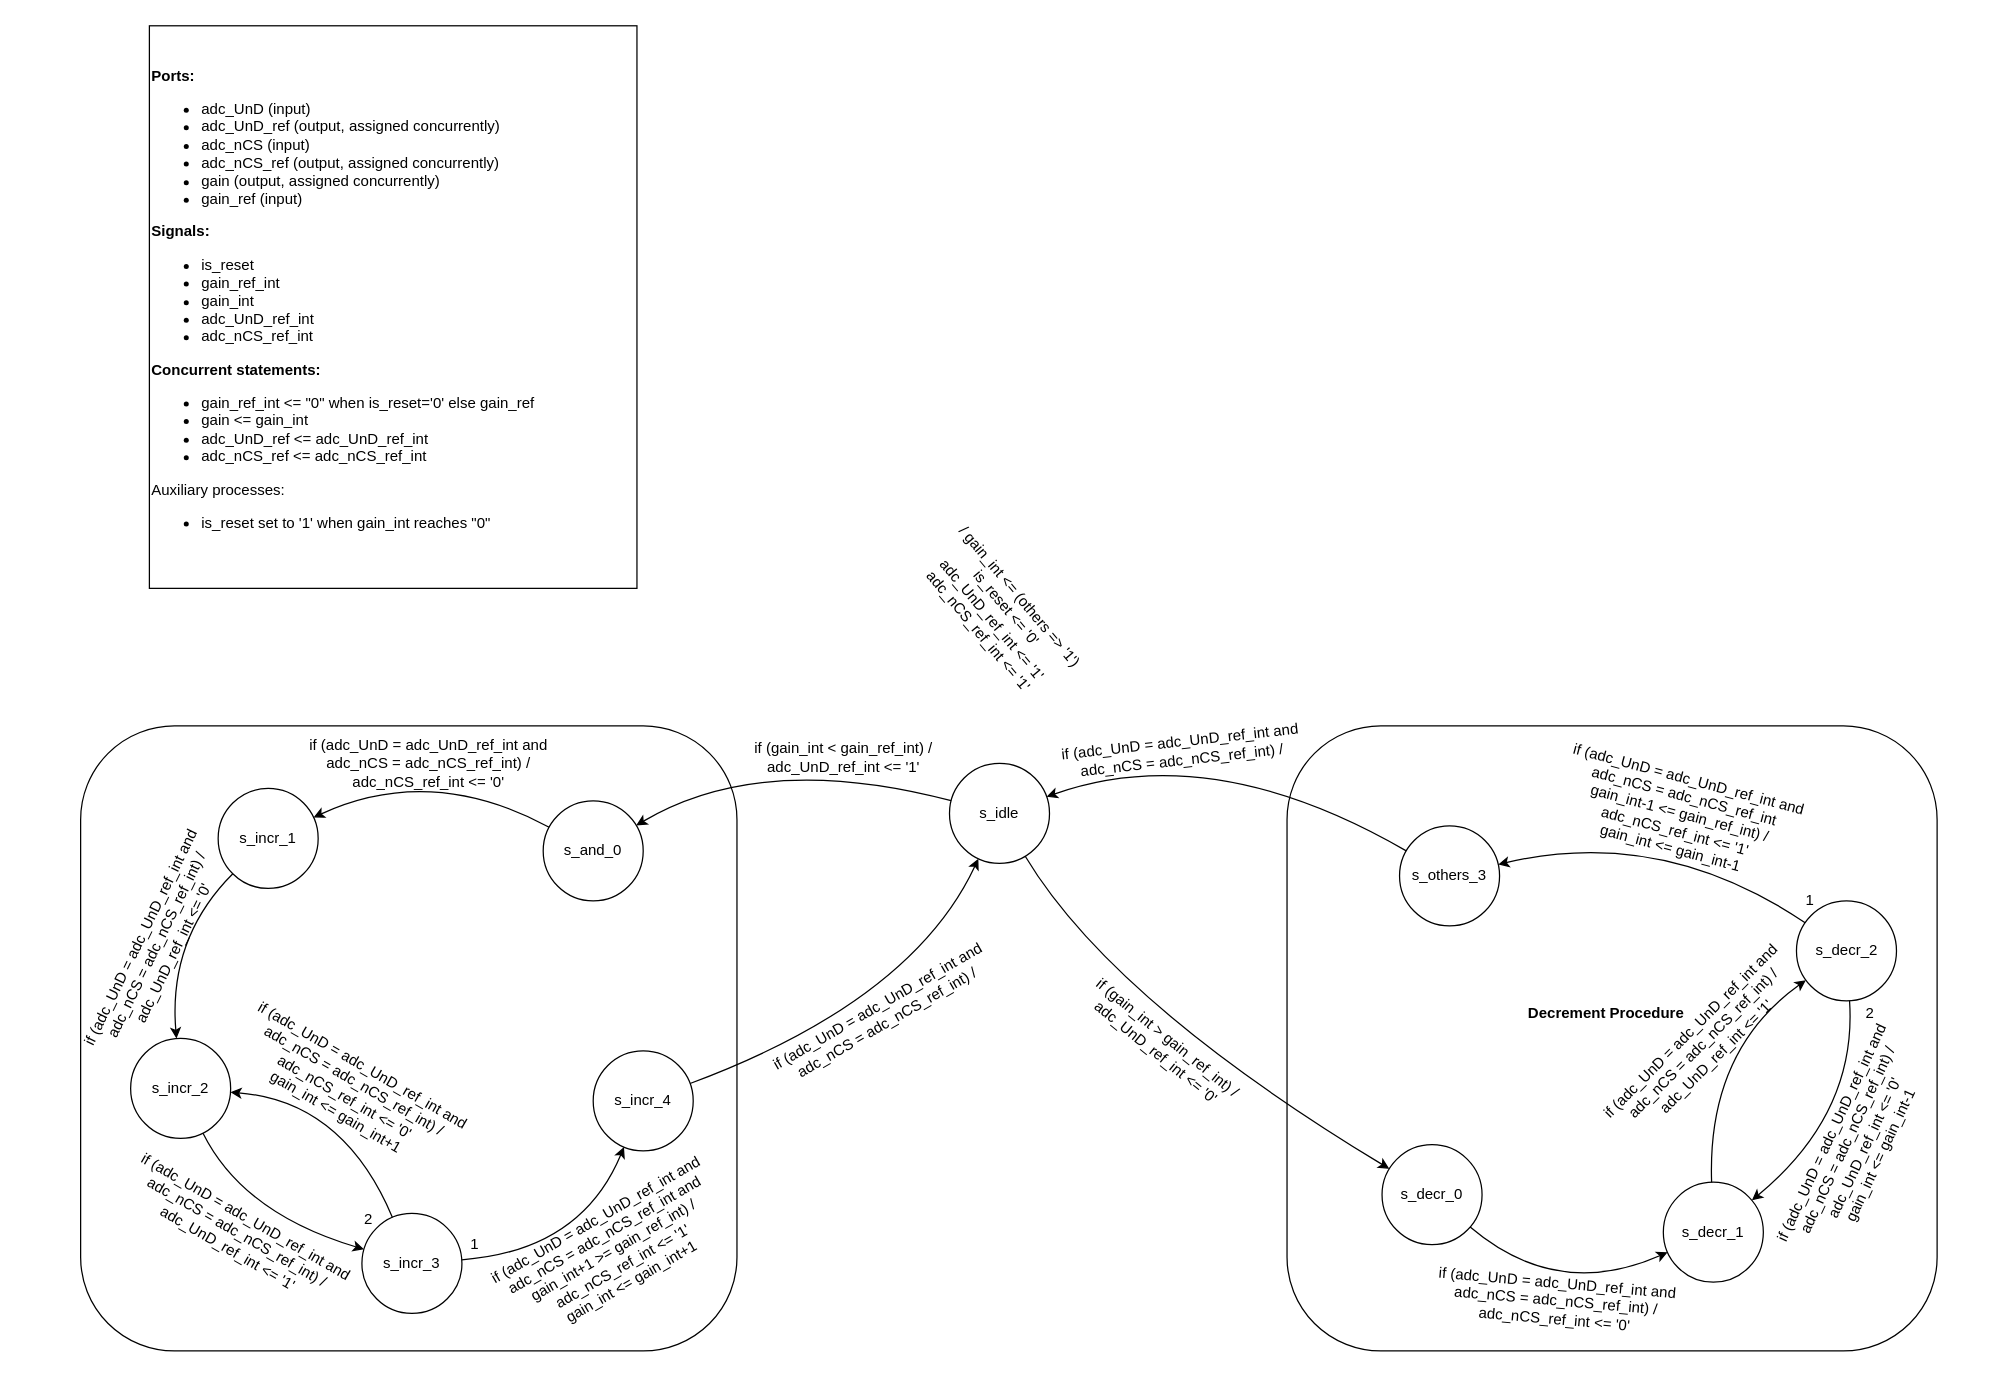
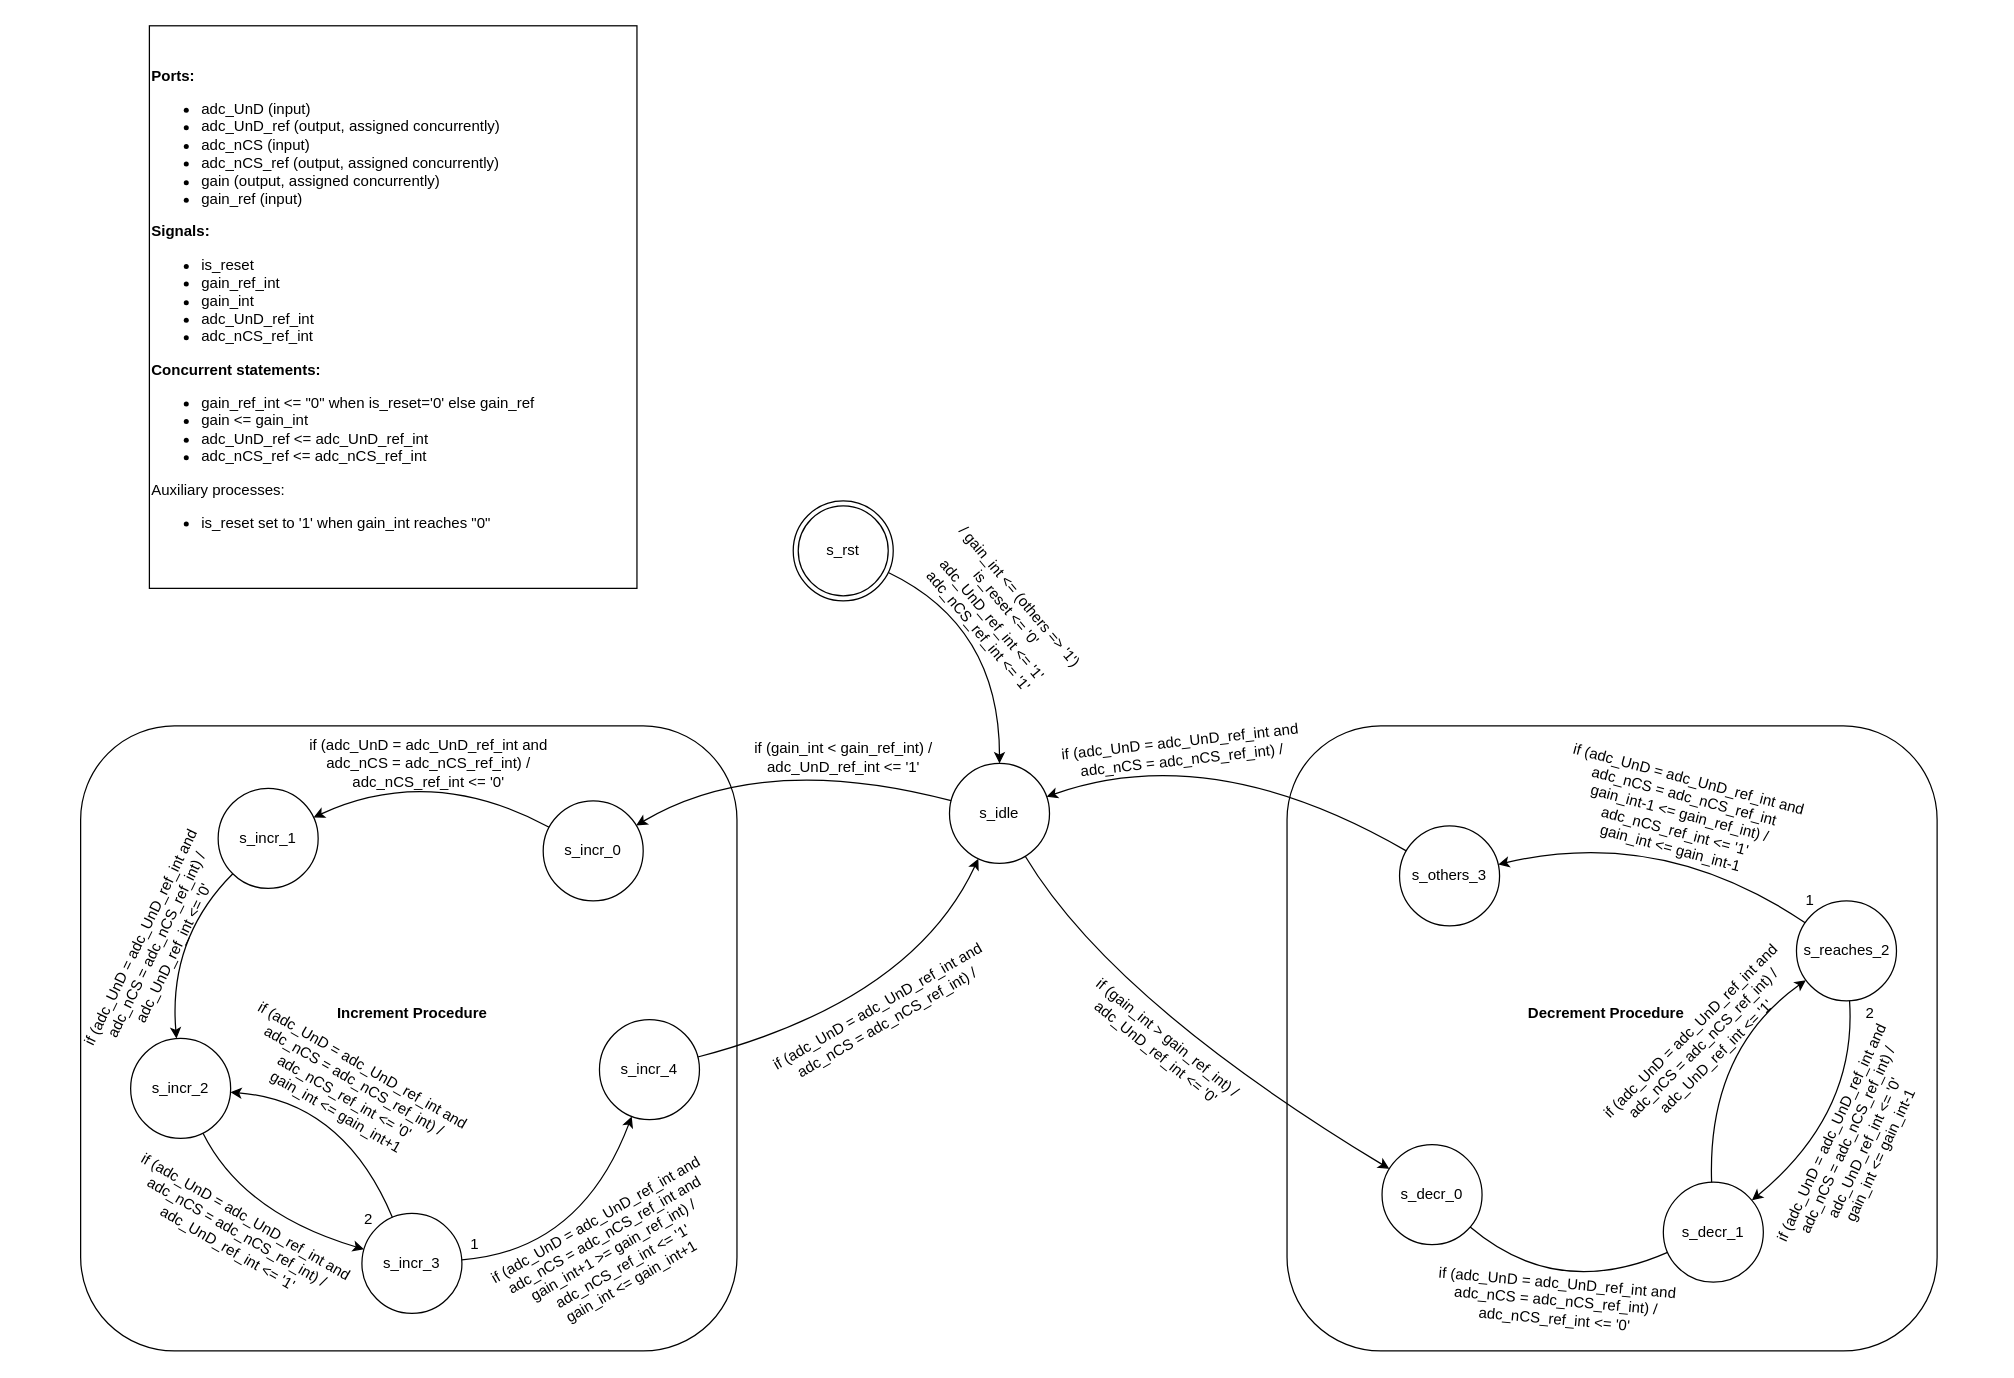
node "s_rst": added
edge "s_rst" -> "s_idle": added
node "s_and_0": label "s_and_0" -> "s_incr_0"
node "s_decr_2": label "s_decr_2" -> "s_reaches_2"
node "Increment Procedure": added
node "s_incr_4": moved (643, 1101) -> (649, 1069)
edge "s_decr_0" -> "s_decr_1": arrowhead classic -> none
